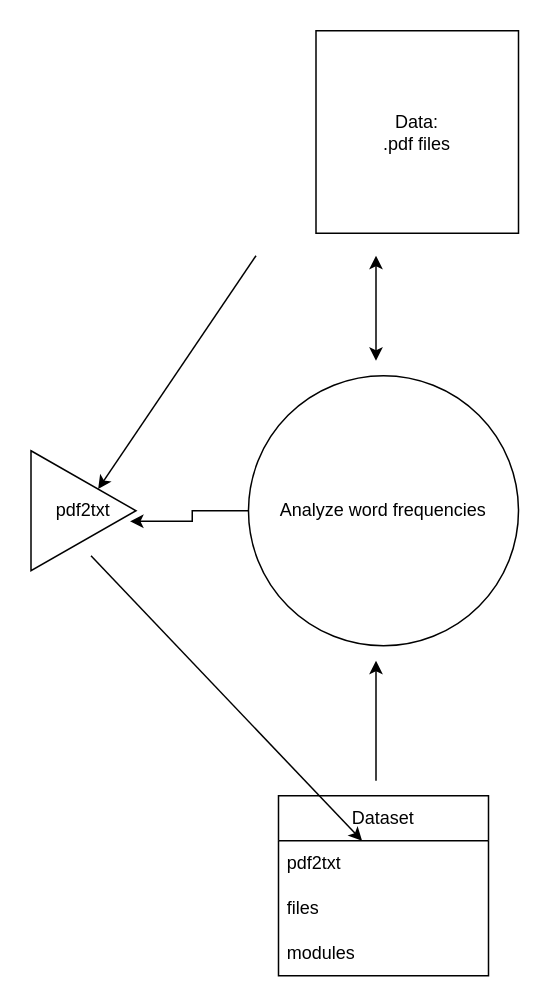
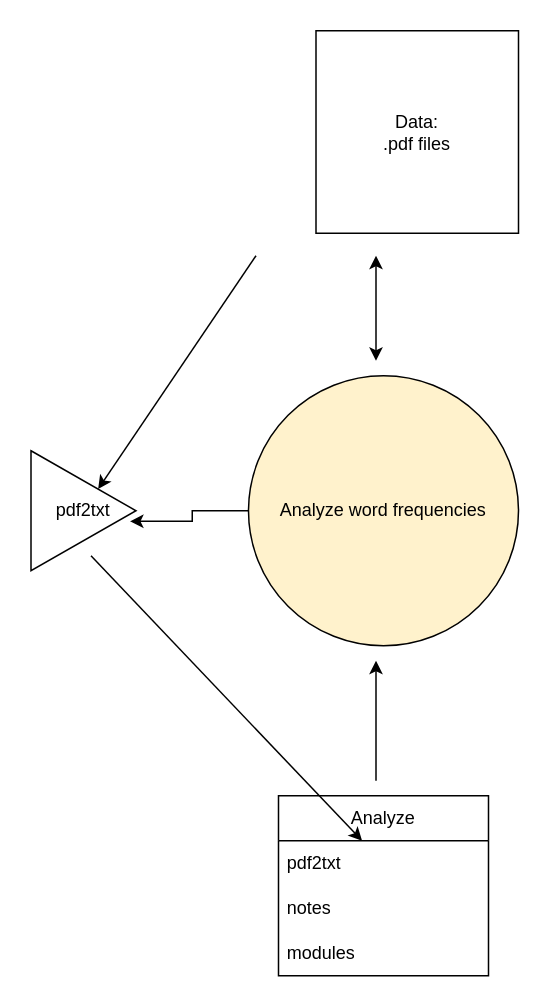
node "Analyze word frequencies": fillcolor #ffffff -> #fff2cc
node "Dataset": label "Dataset" -> "Analyze"
node "files": label "files" -> "notes"
